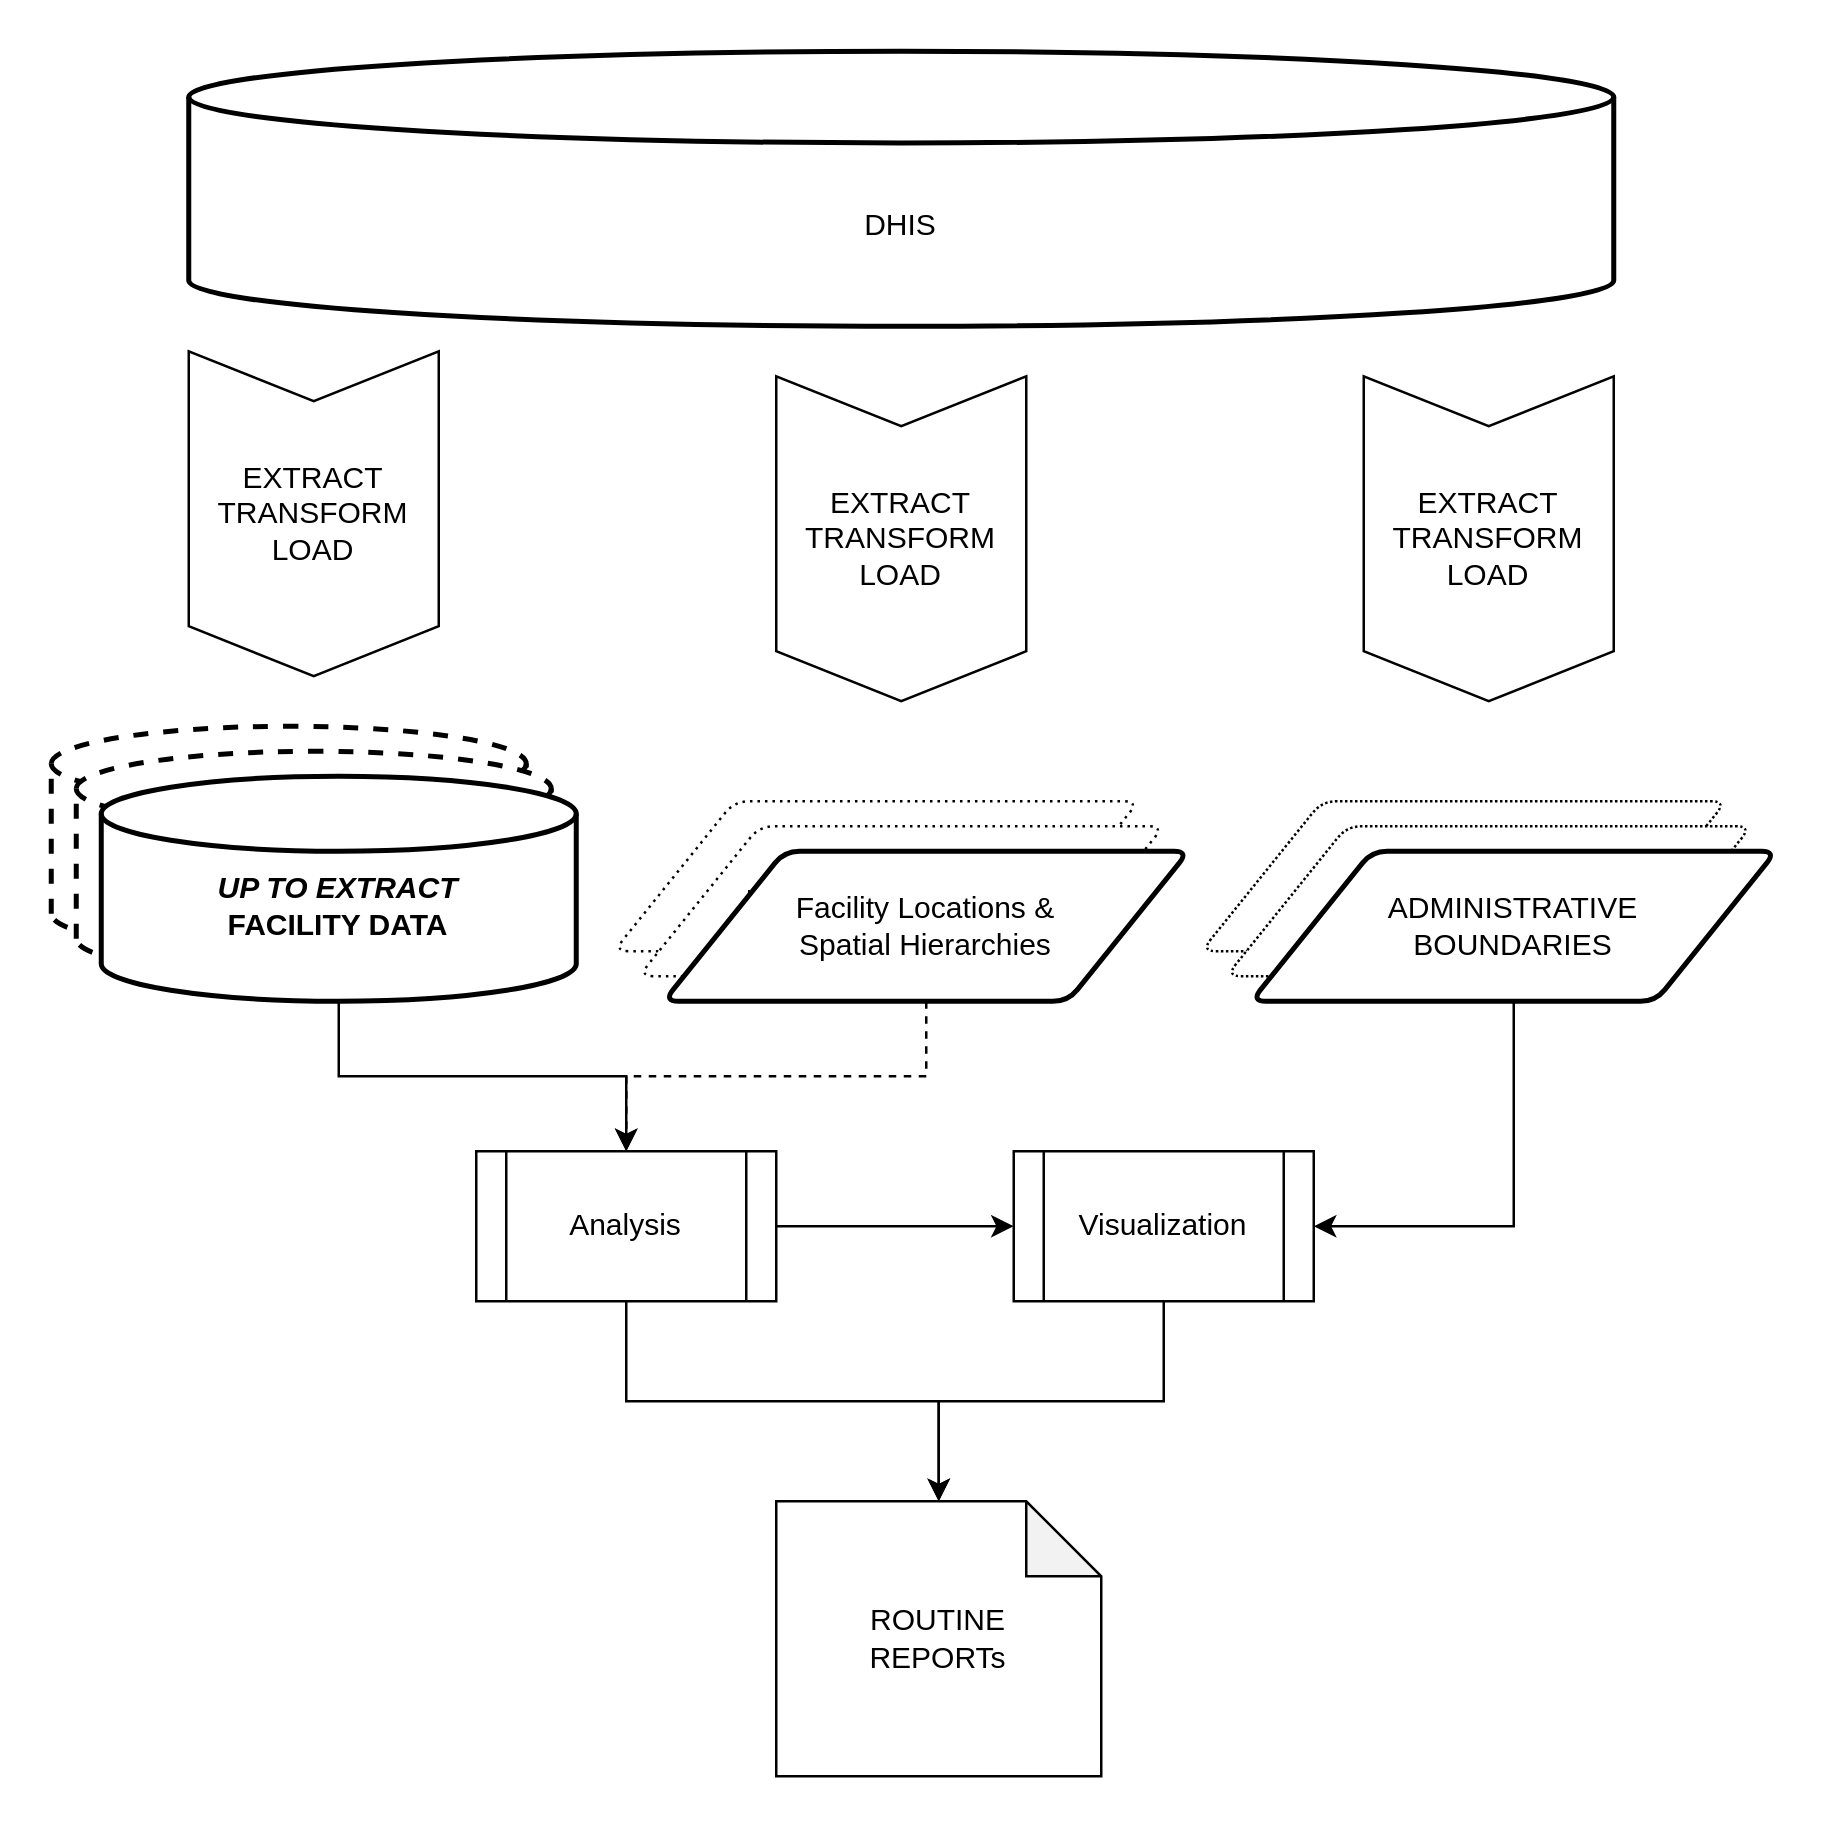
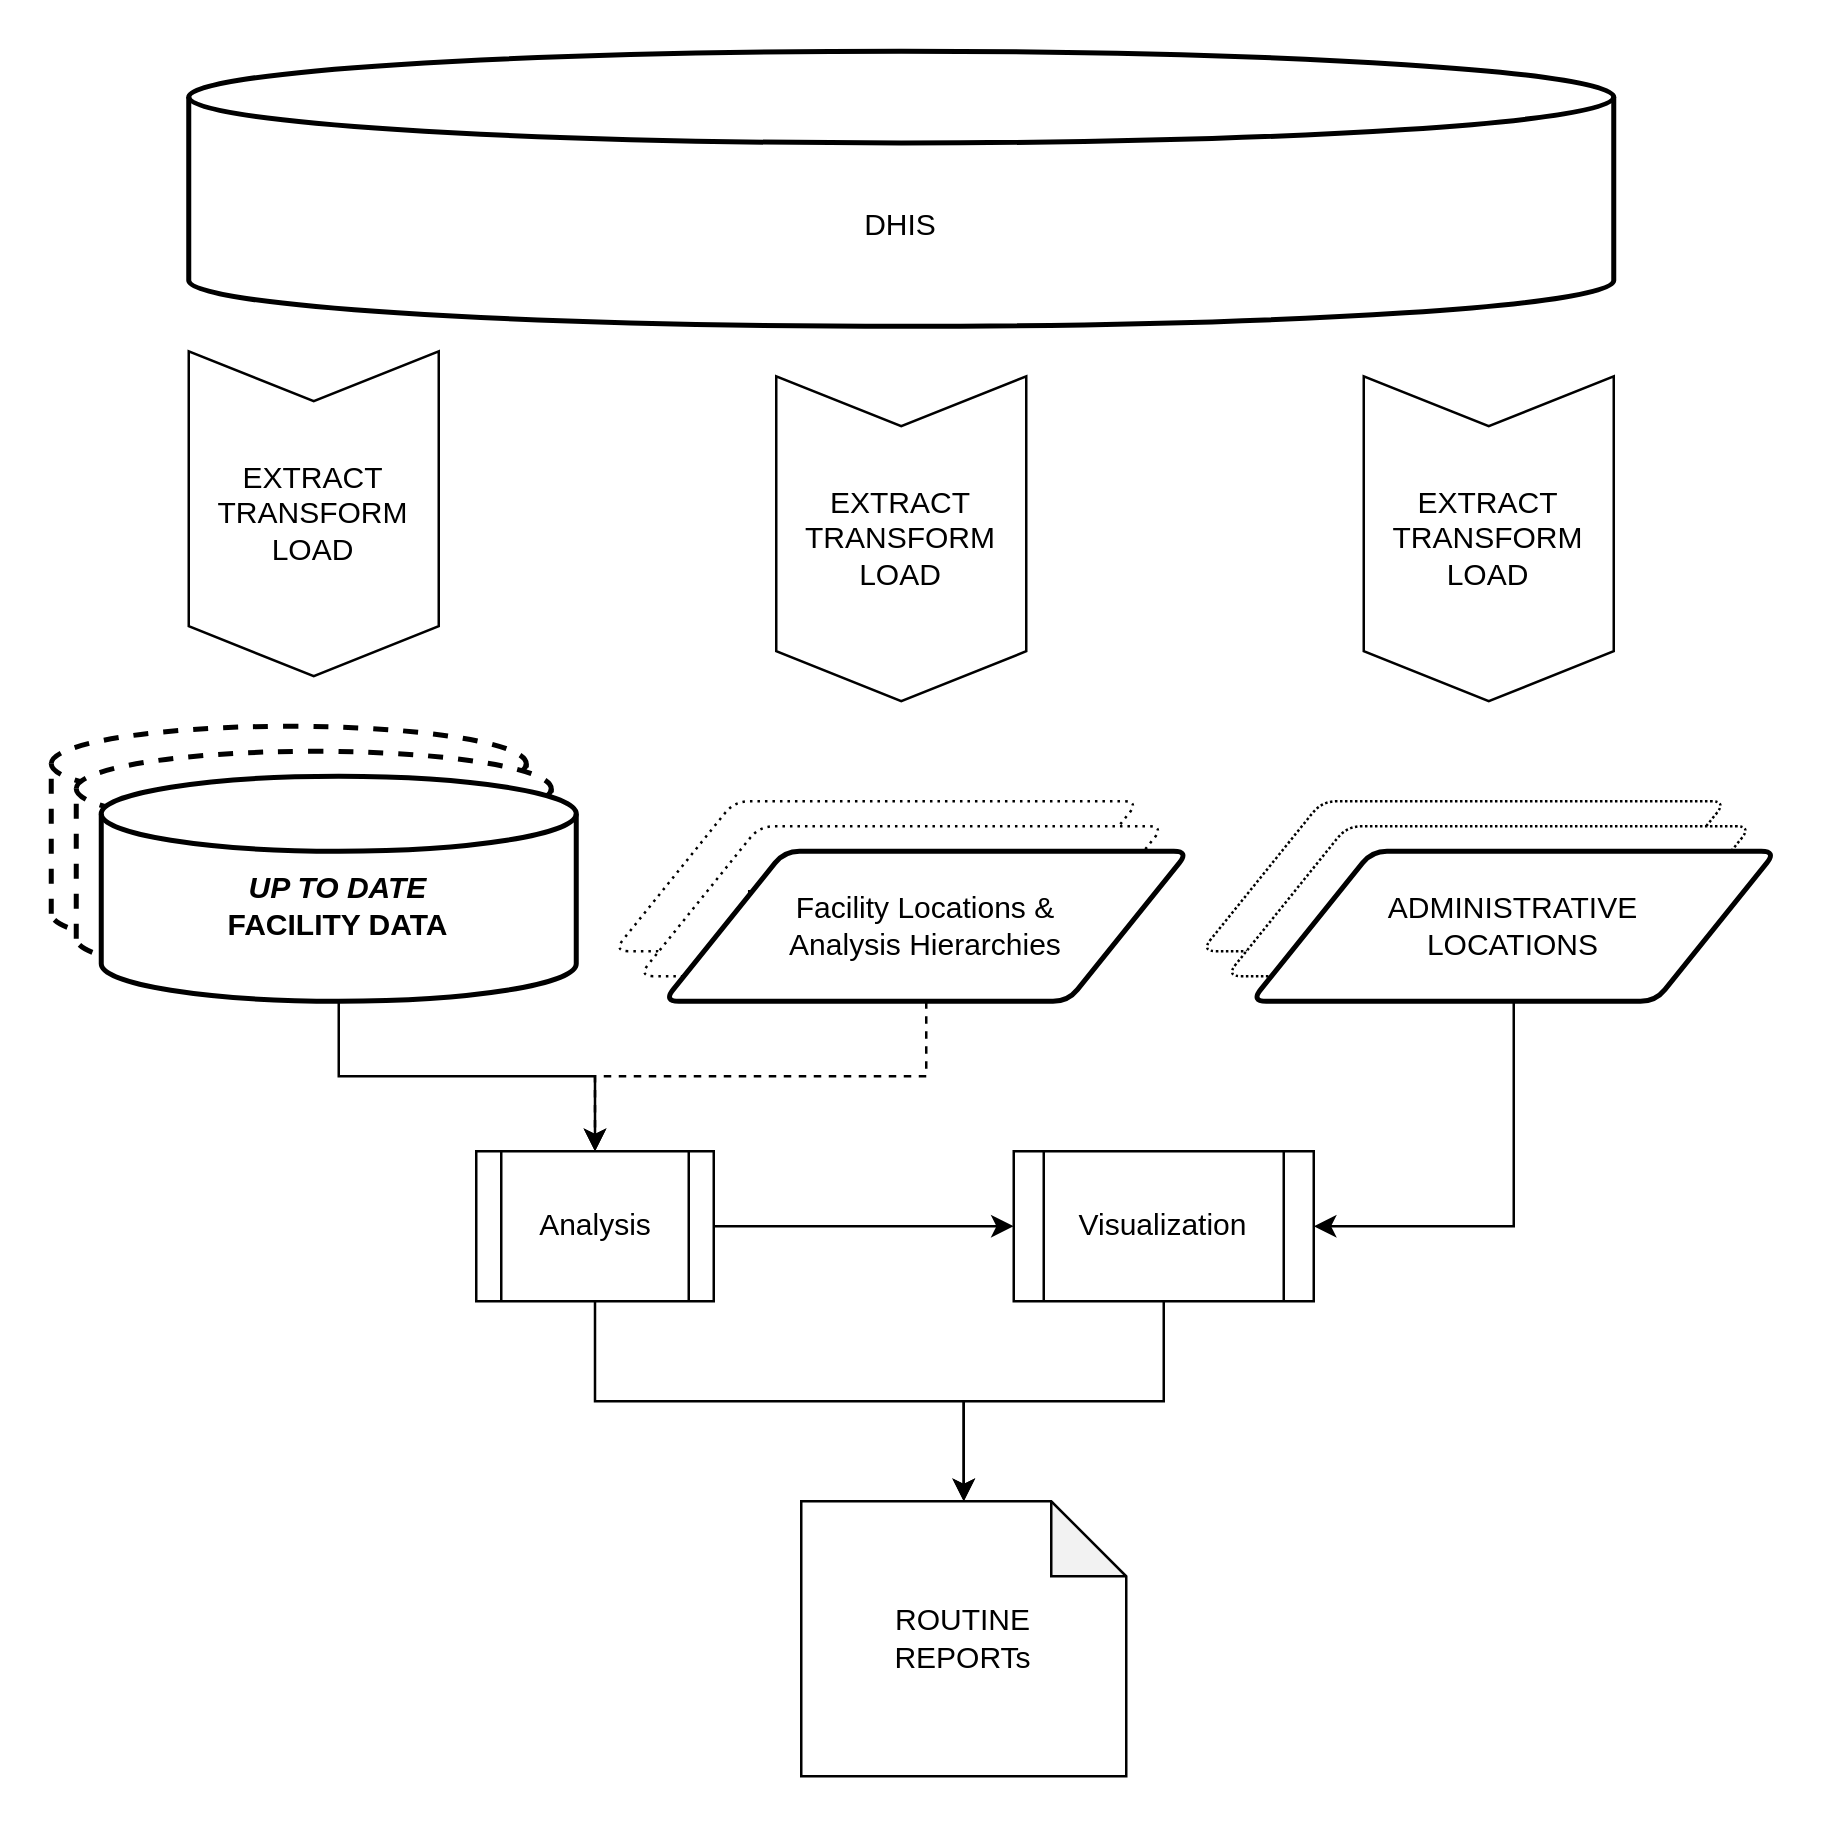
node "UP TO EXTRACT FACILITY DATA": label "UP TO EXTRACT FACILITY DATA" -> "UP TO DATE FACILITY DATA"
node "Facility Locations & Spatial Hierarchies": label "Facility Locations & Spatial Hierarchies" -> "Facility Locations & Analysis Hierarchies"
node "ADMINISTRATIVE BOUNDARIES": label "ADMINISTRATIVE BOUNDARIES" -> "ADMINISTRATIVE LOCATIONS"
node "Analysis": size 300x150 -> 238x150
node "ROUTINE REPORTs": moved (939, 1639) -> (964, 1639)
